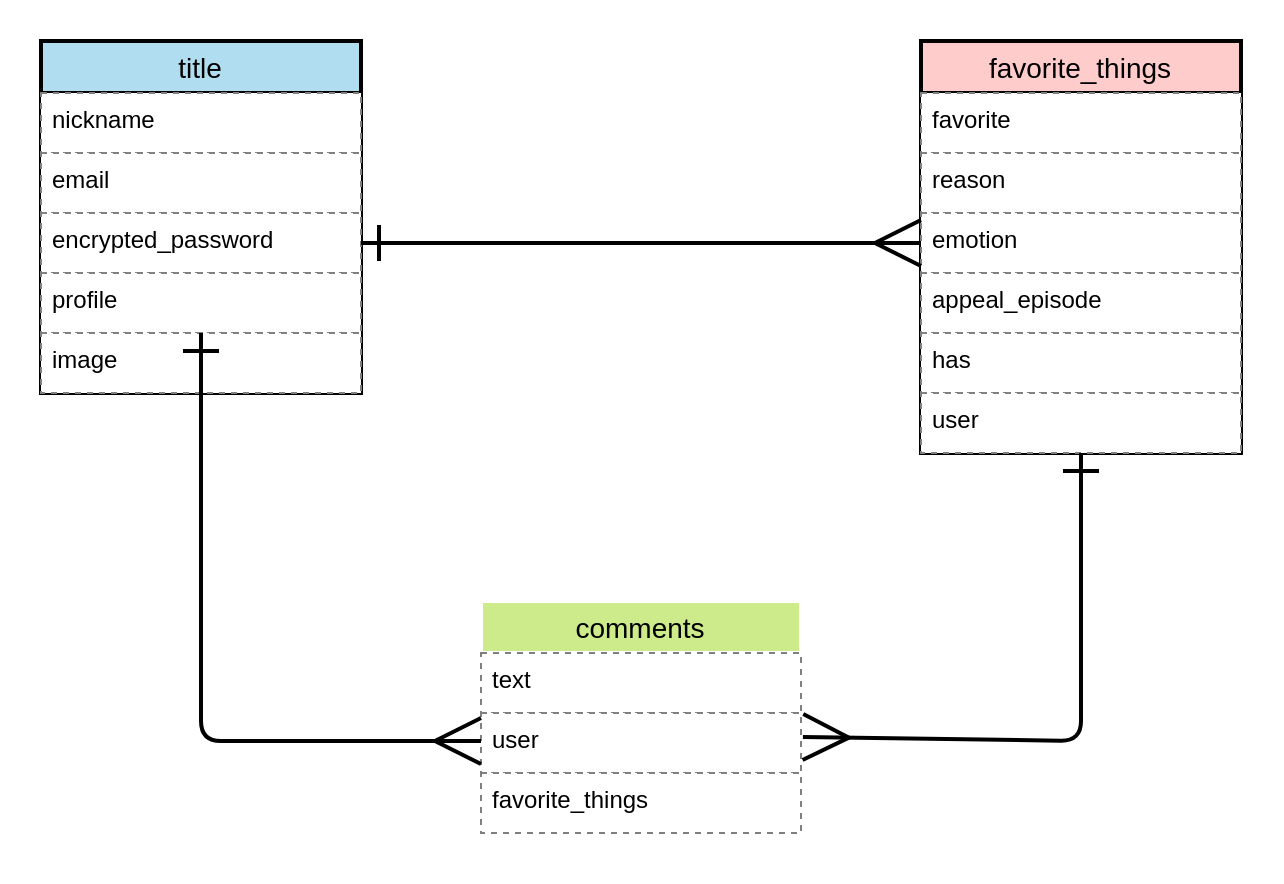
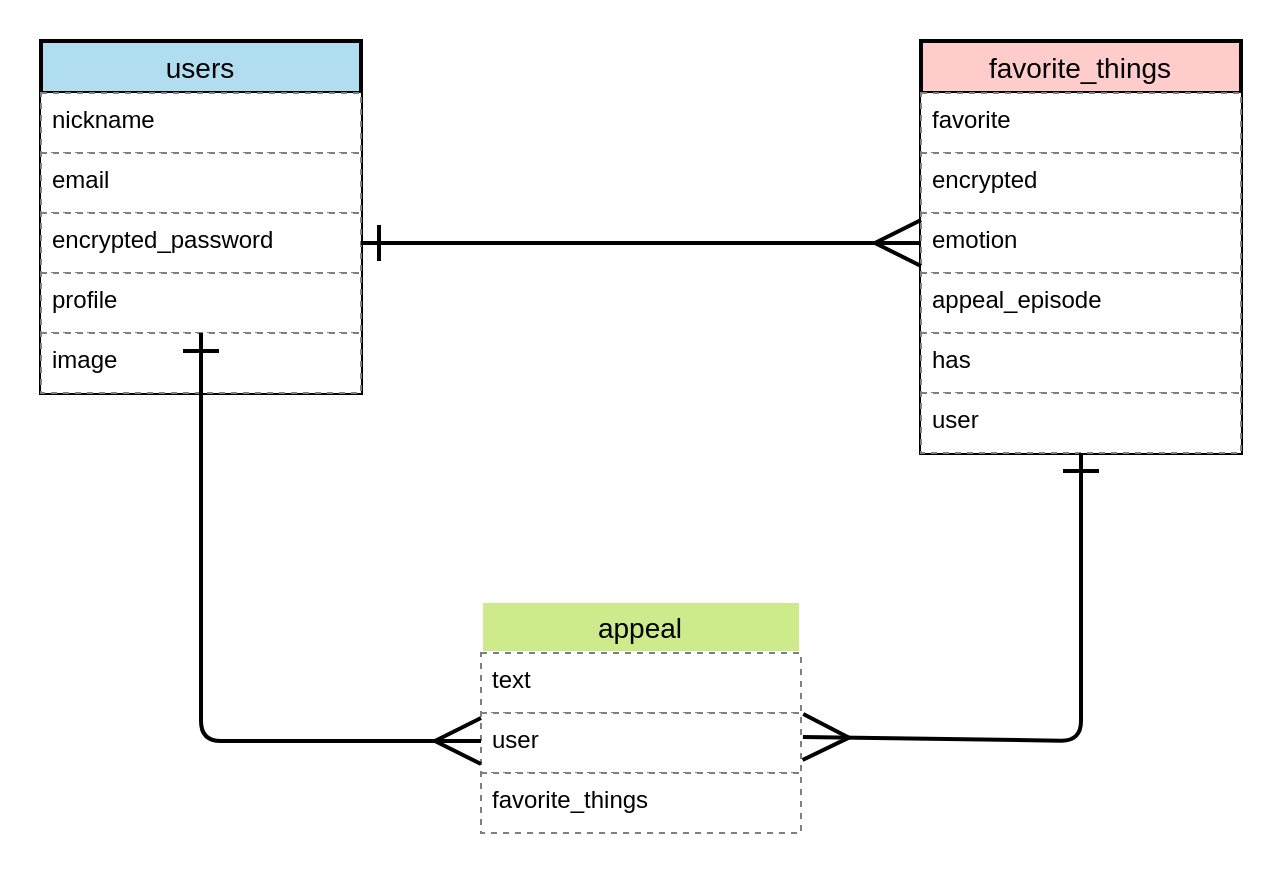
node "title": label "title" -> "users"
node "reason": label "reason" -> "encrypted"
node "comments": label "comments" -> "appeal"
